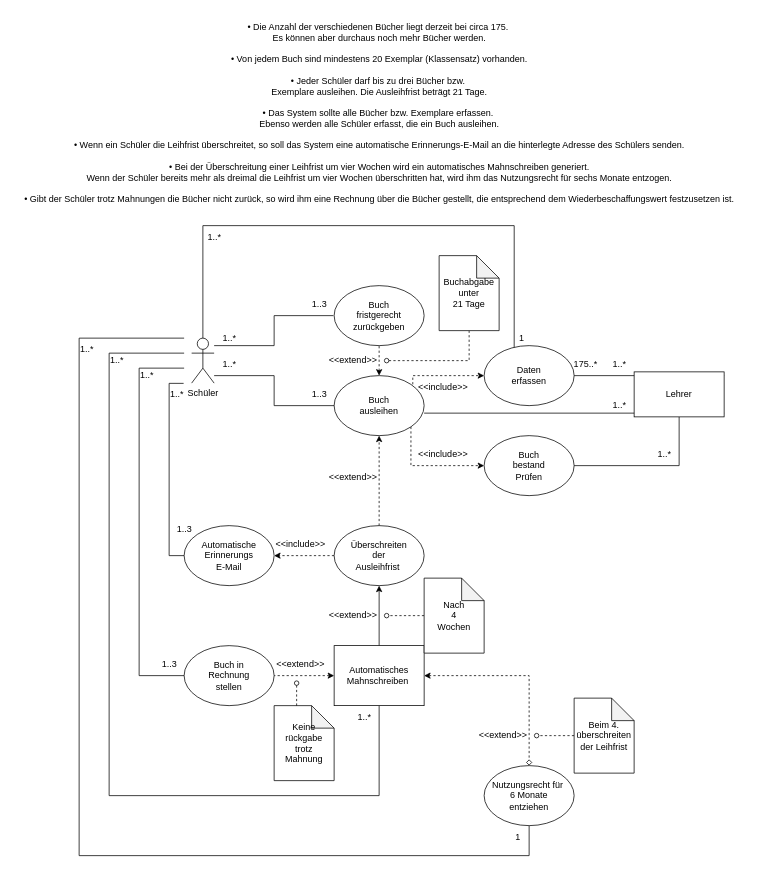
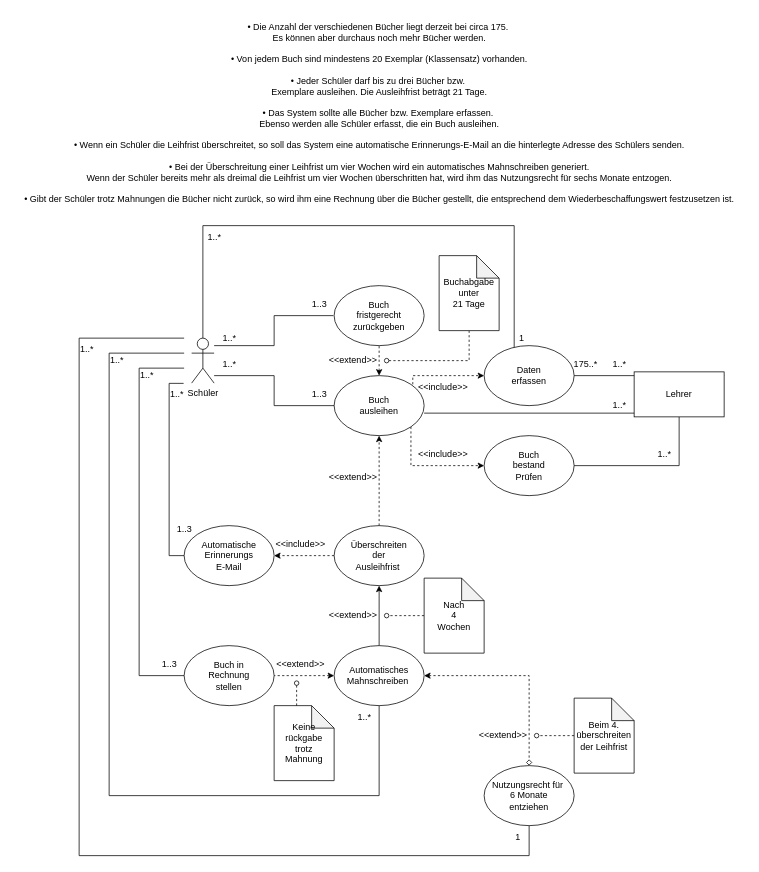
node "Automatisches Mahnschreiben": shape rectangle -> ellipse
